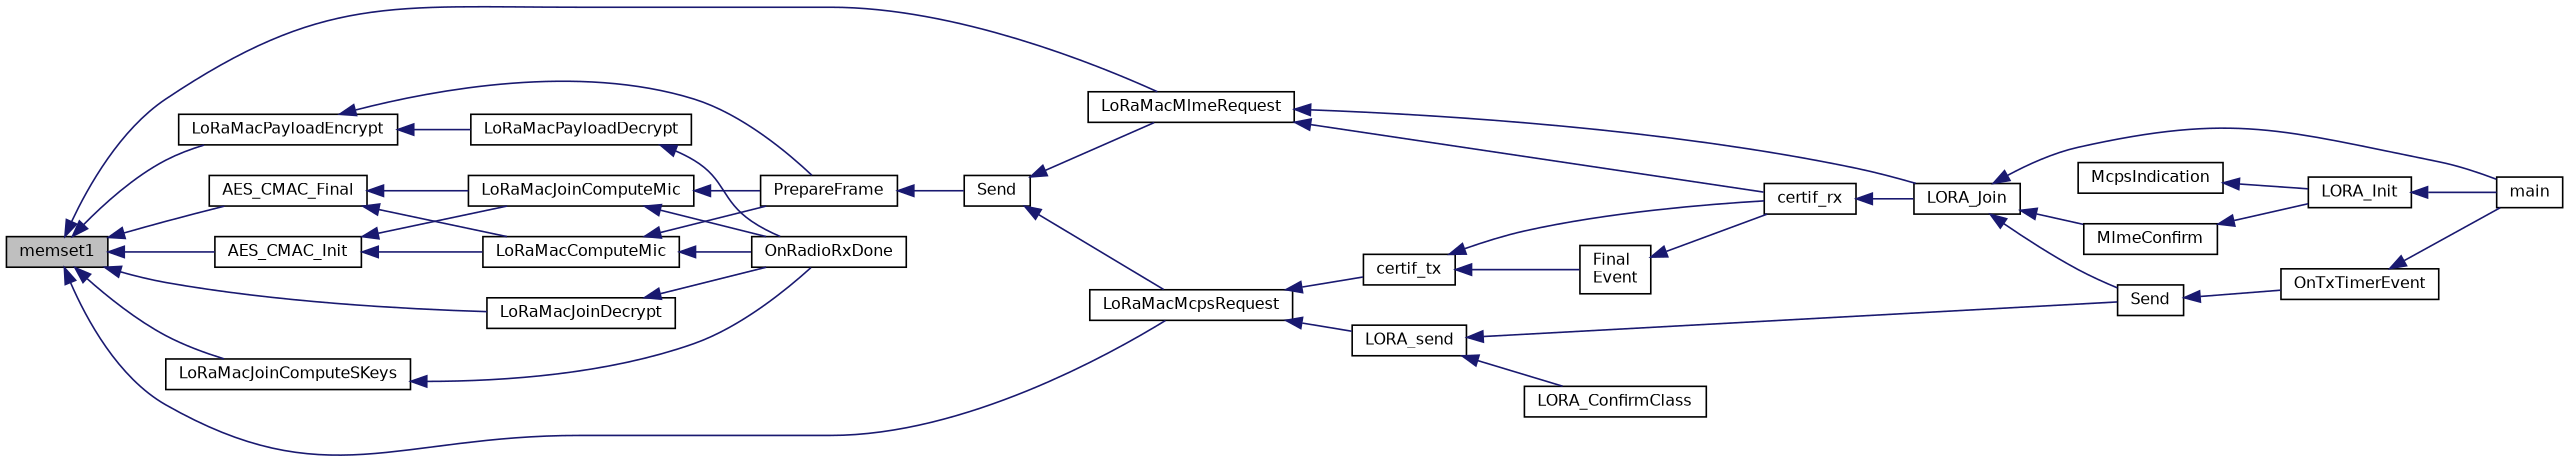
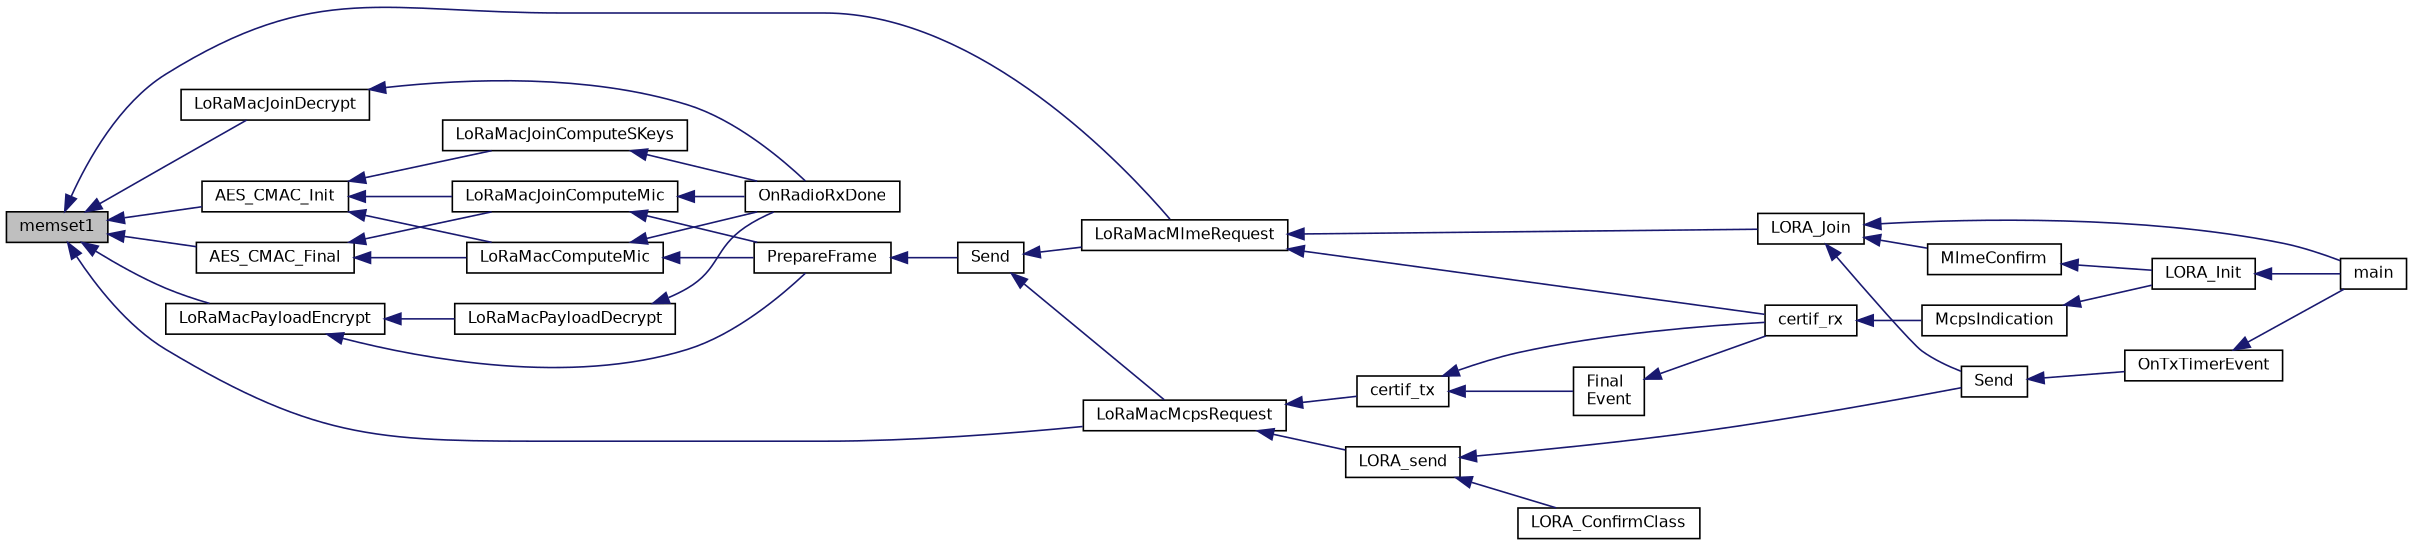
edge "LORA_Join" -> "certif_rx": now "McpsIndication" -> "certif_rx"
edge "LoRaMacJoinComputeSKeys" -> "memset1": now "LoRaMacJoinComputeSKeys" -> "AES_CMAC_Init"
